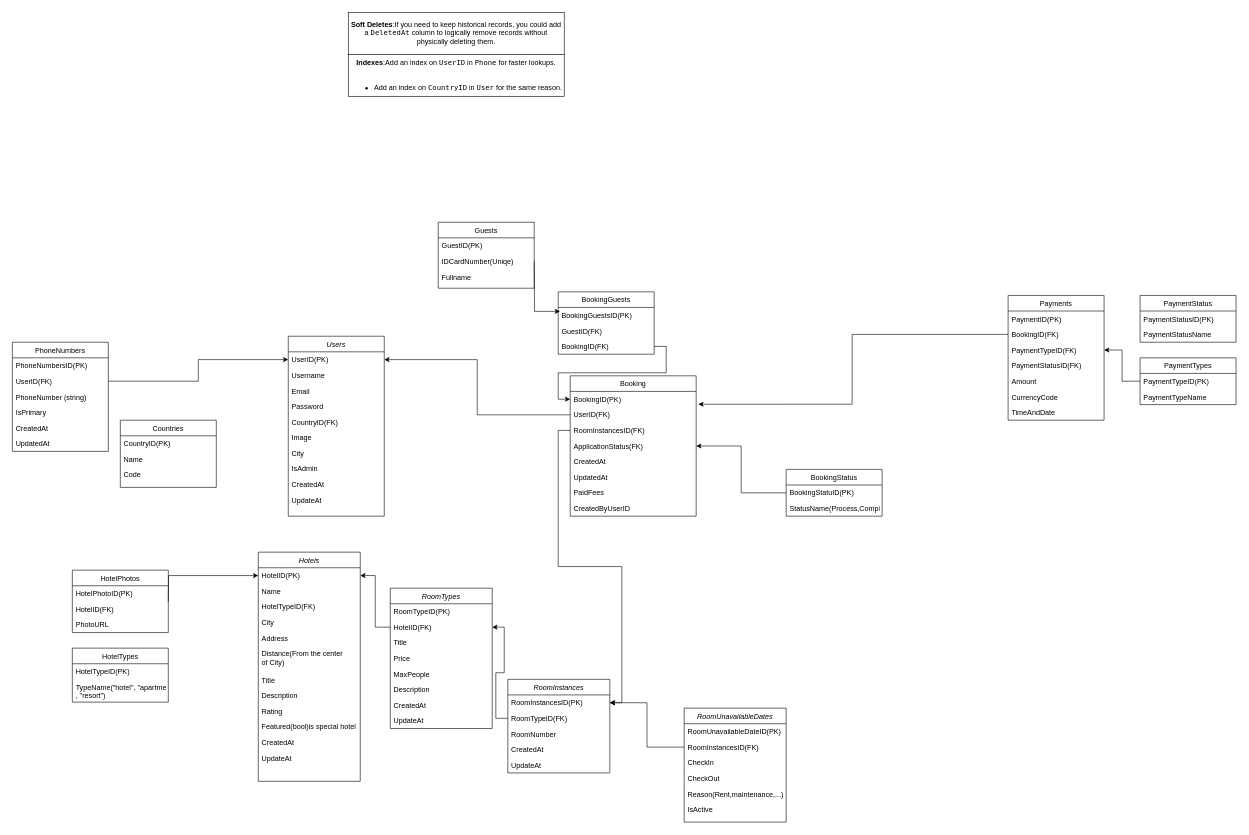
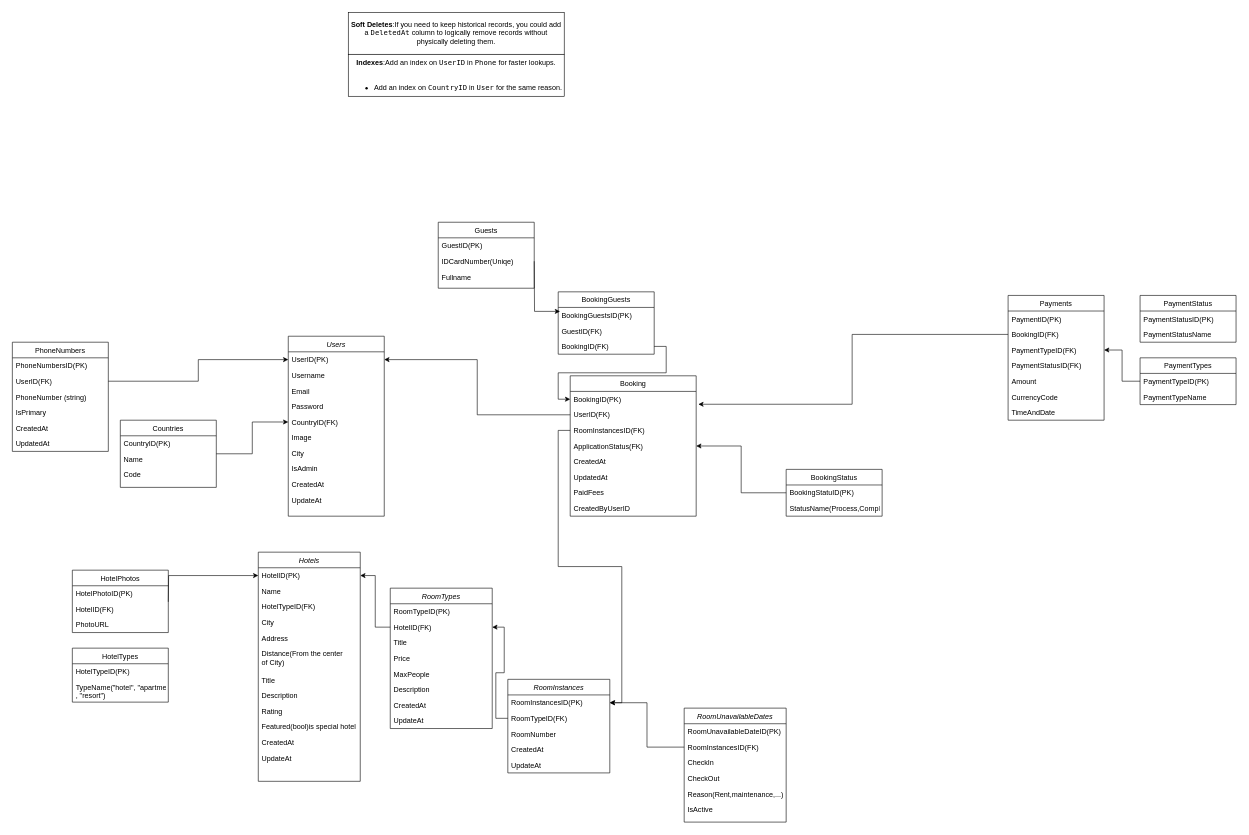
edge "Countries" -> "CountryID(FK)": added
